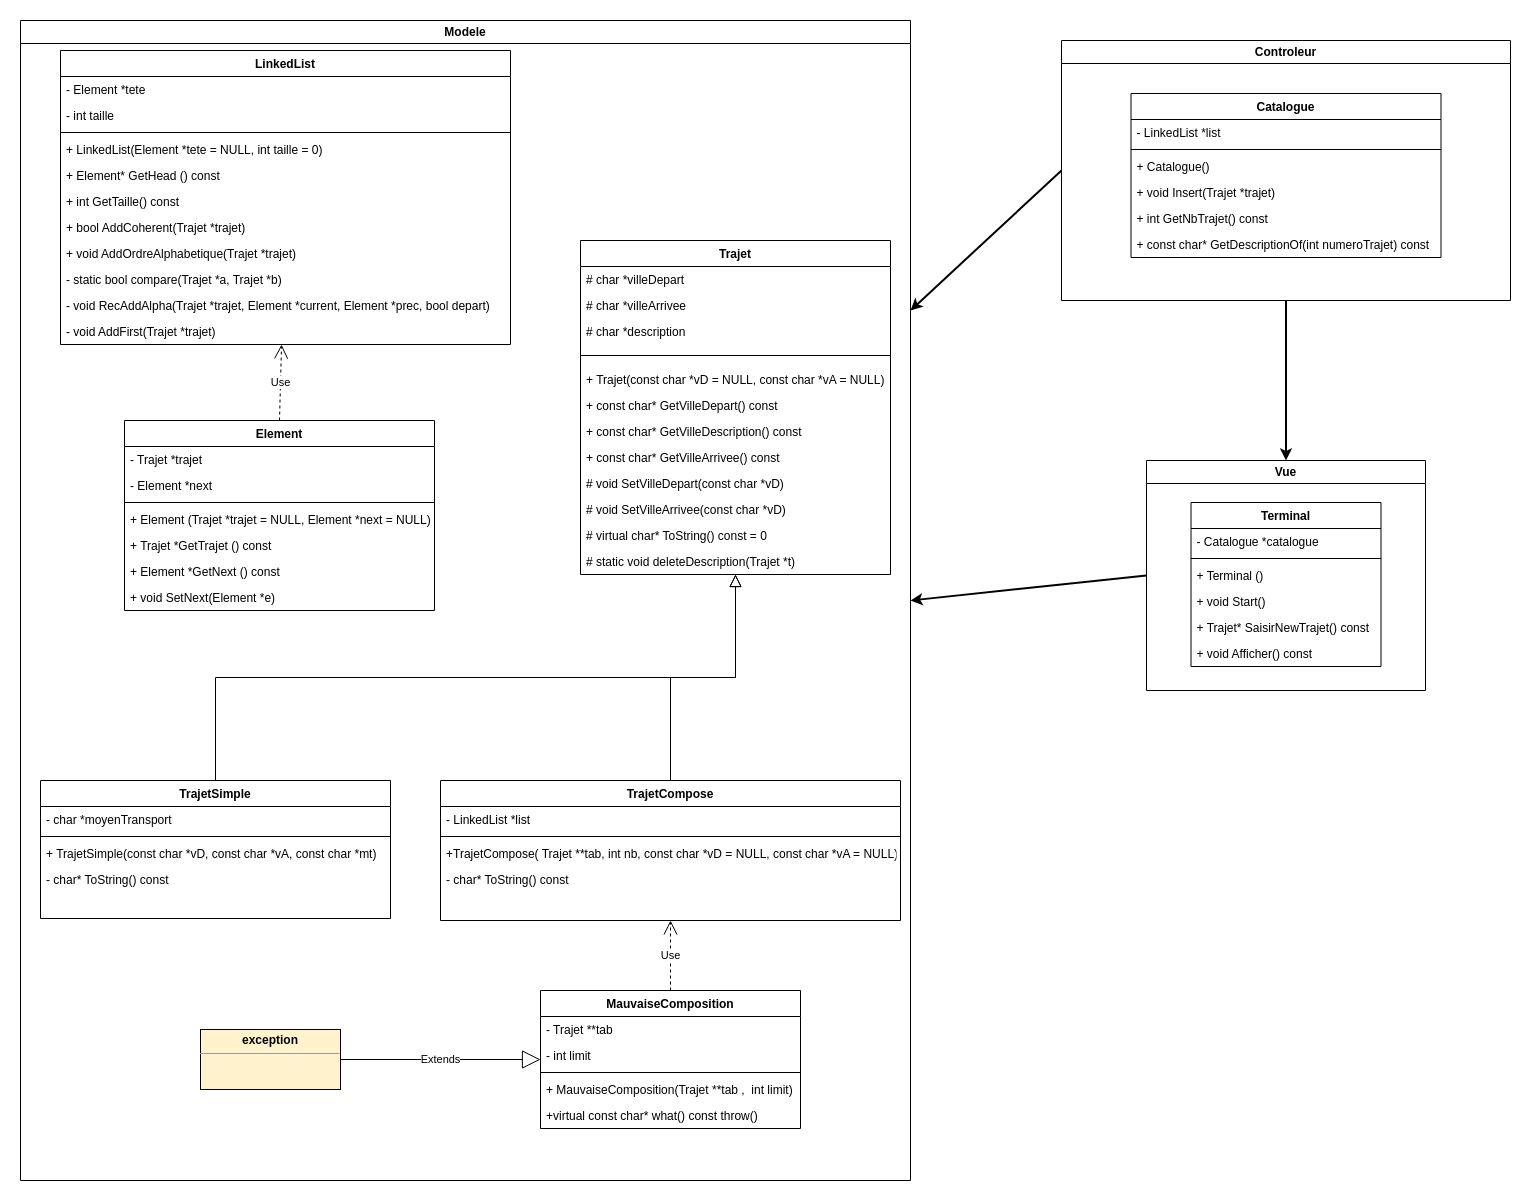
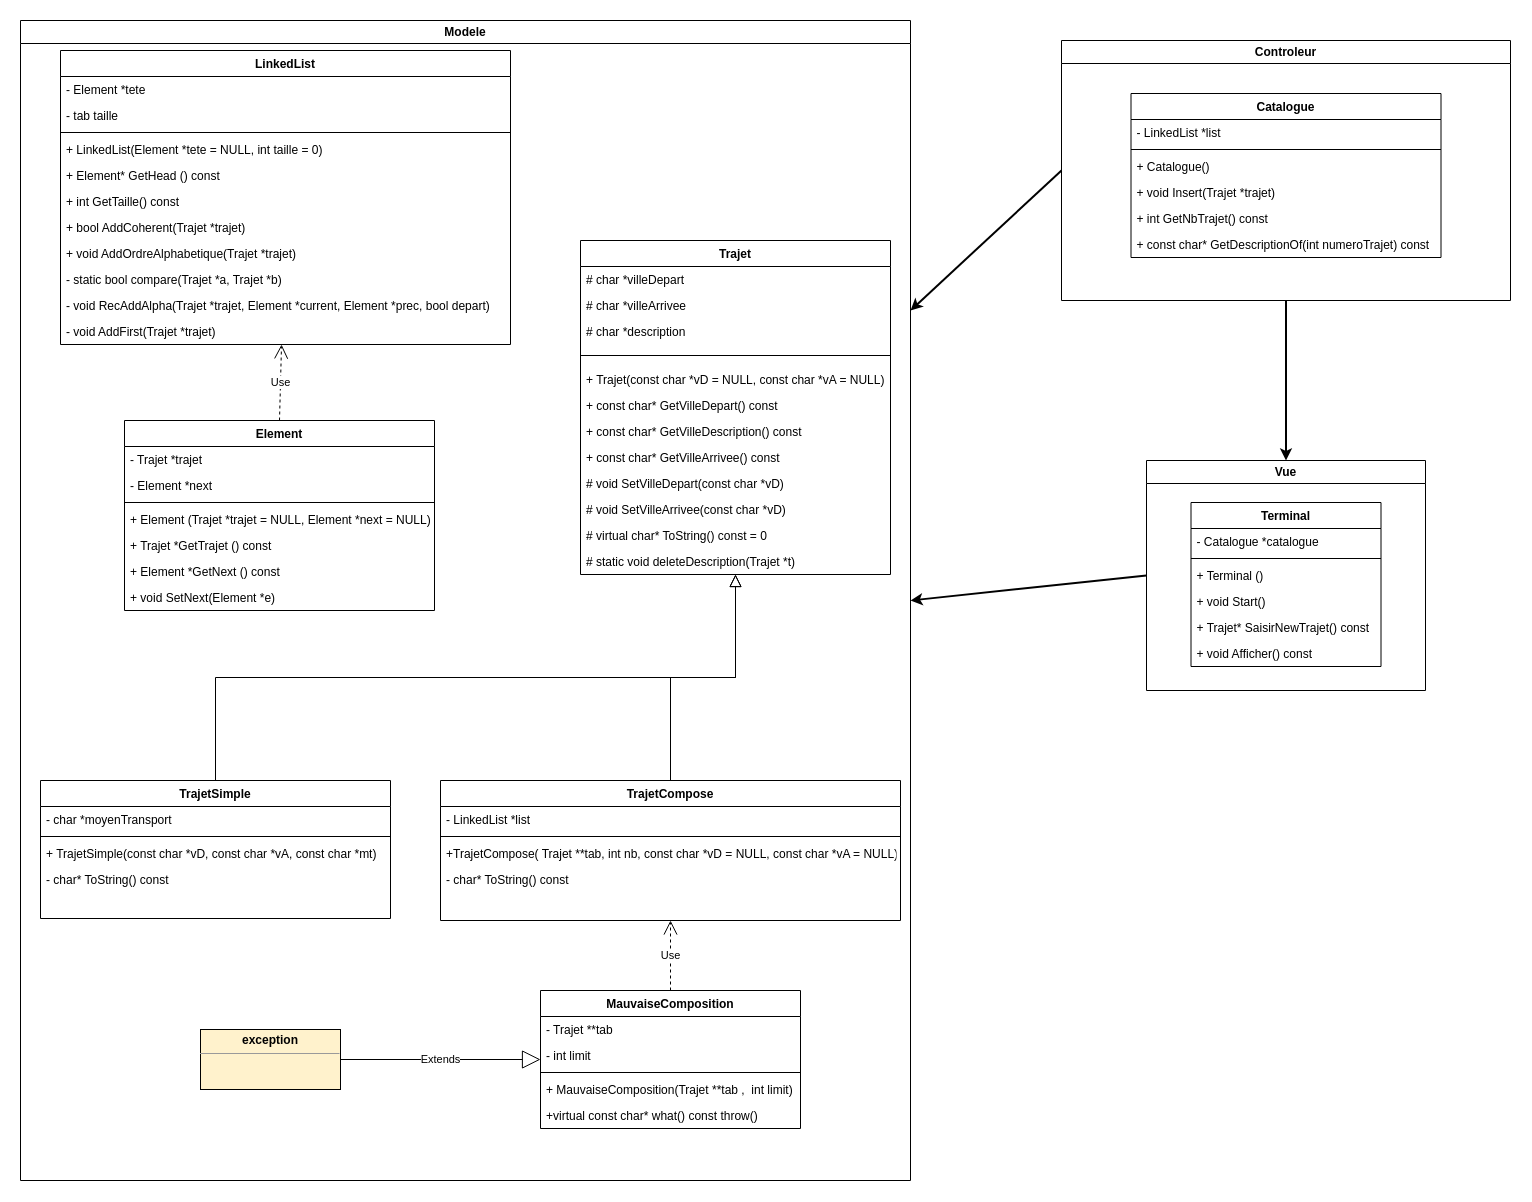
node "- int taille": label "- int taille" -> "- tab taille"
